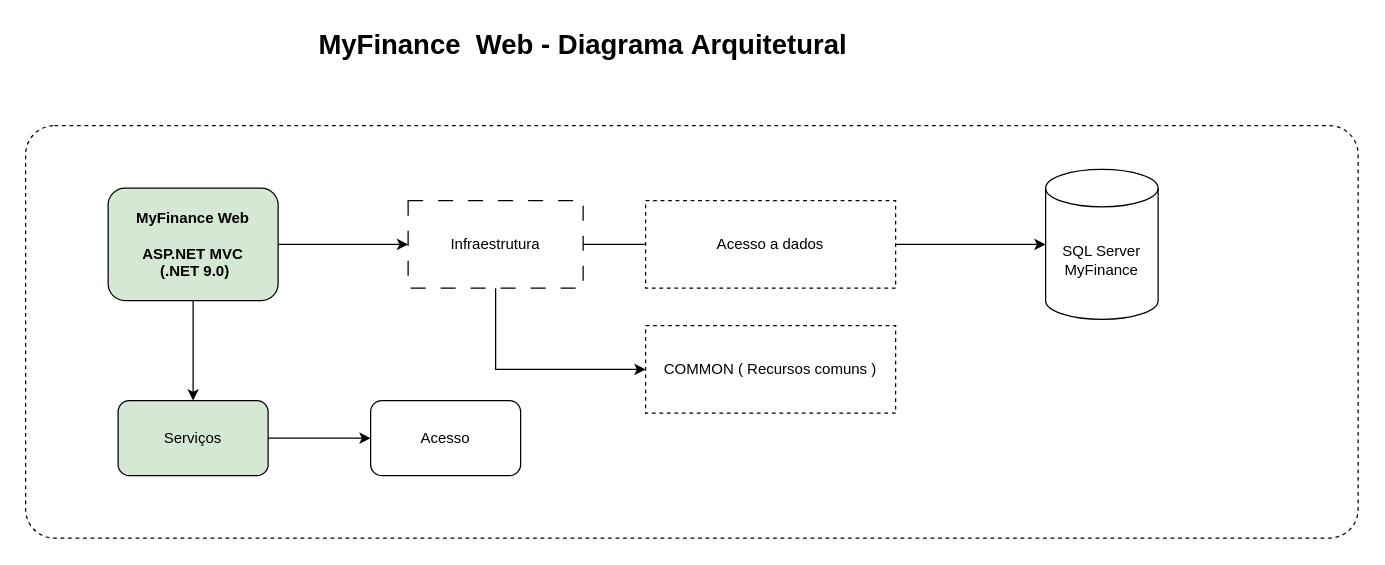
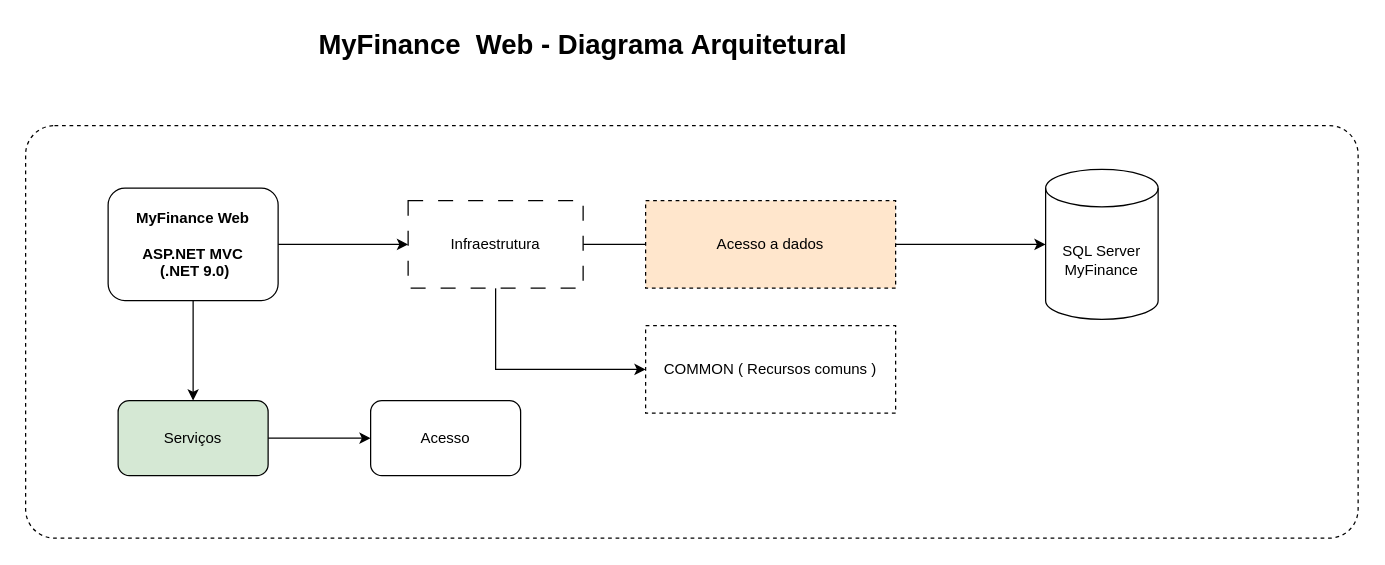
node "MyFinance Web ASP.NET MVC (.NET 9.0)": fillcolor #d5e8d4 -> #ffffff
node "Acesso a dados": fillcolor #ffffff -> #ffe6cc
